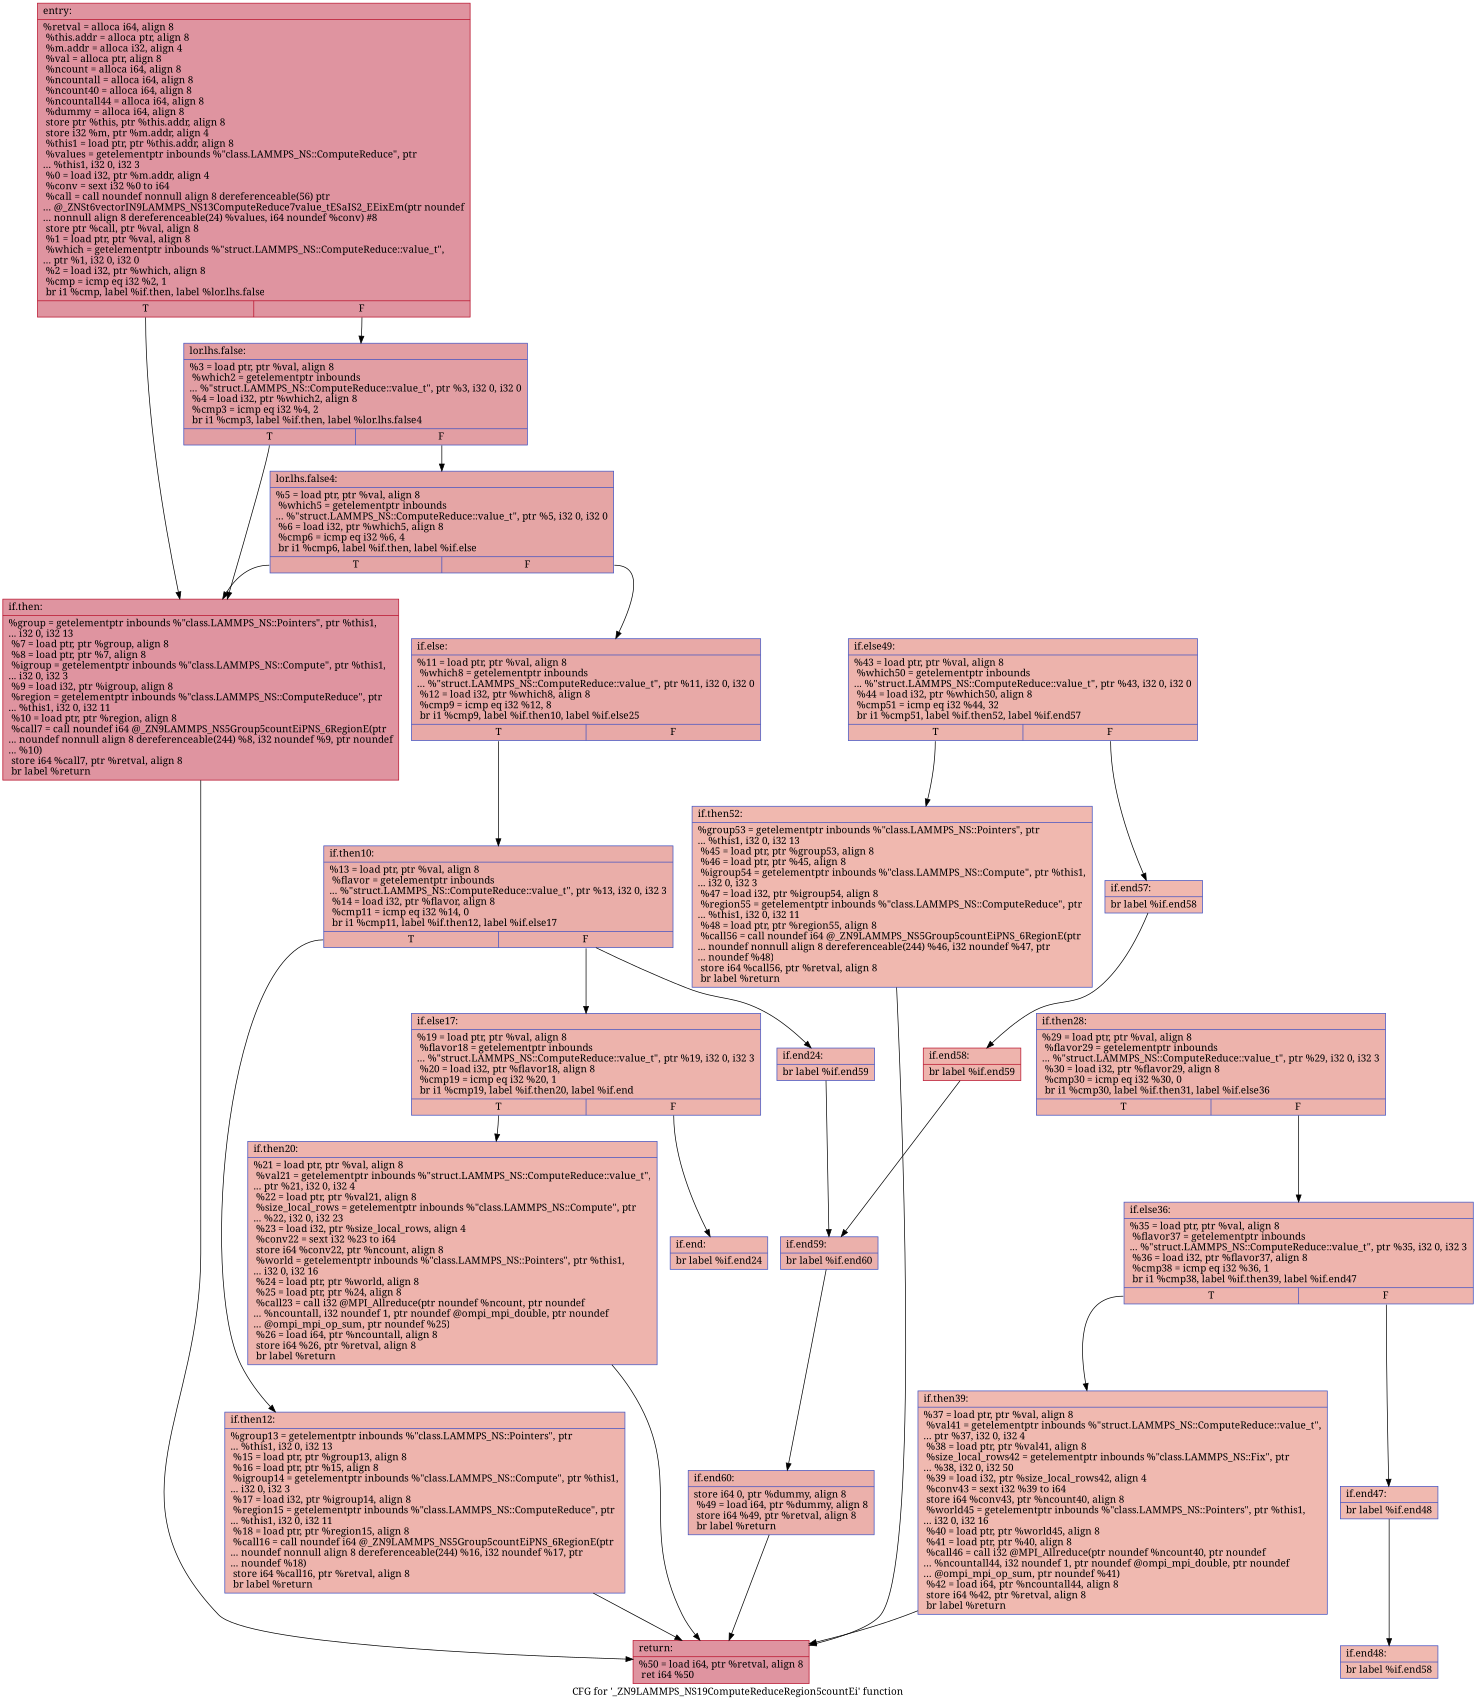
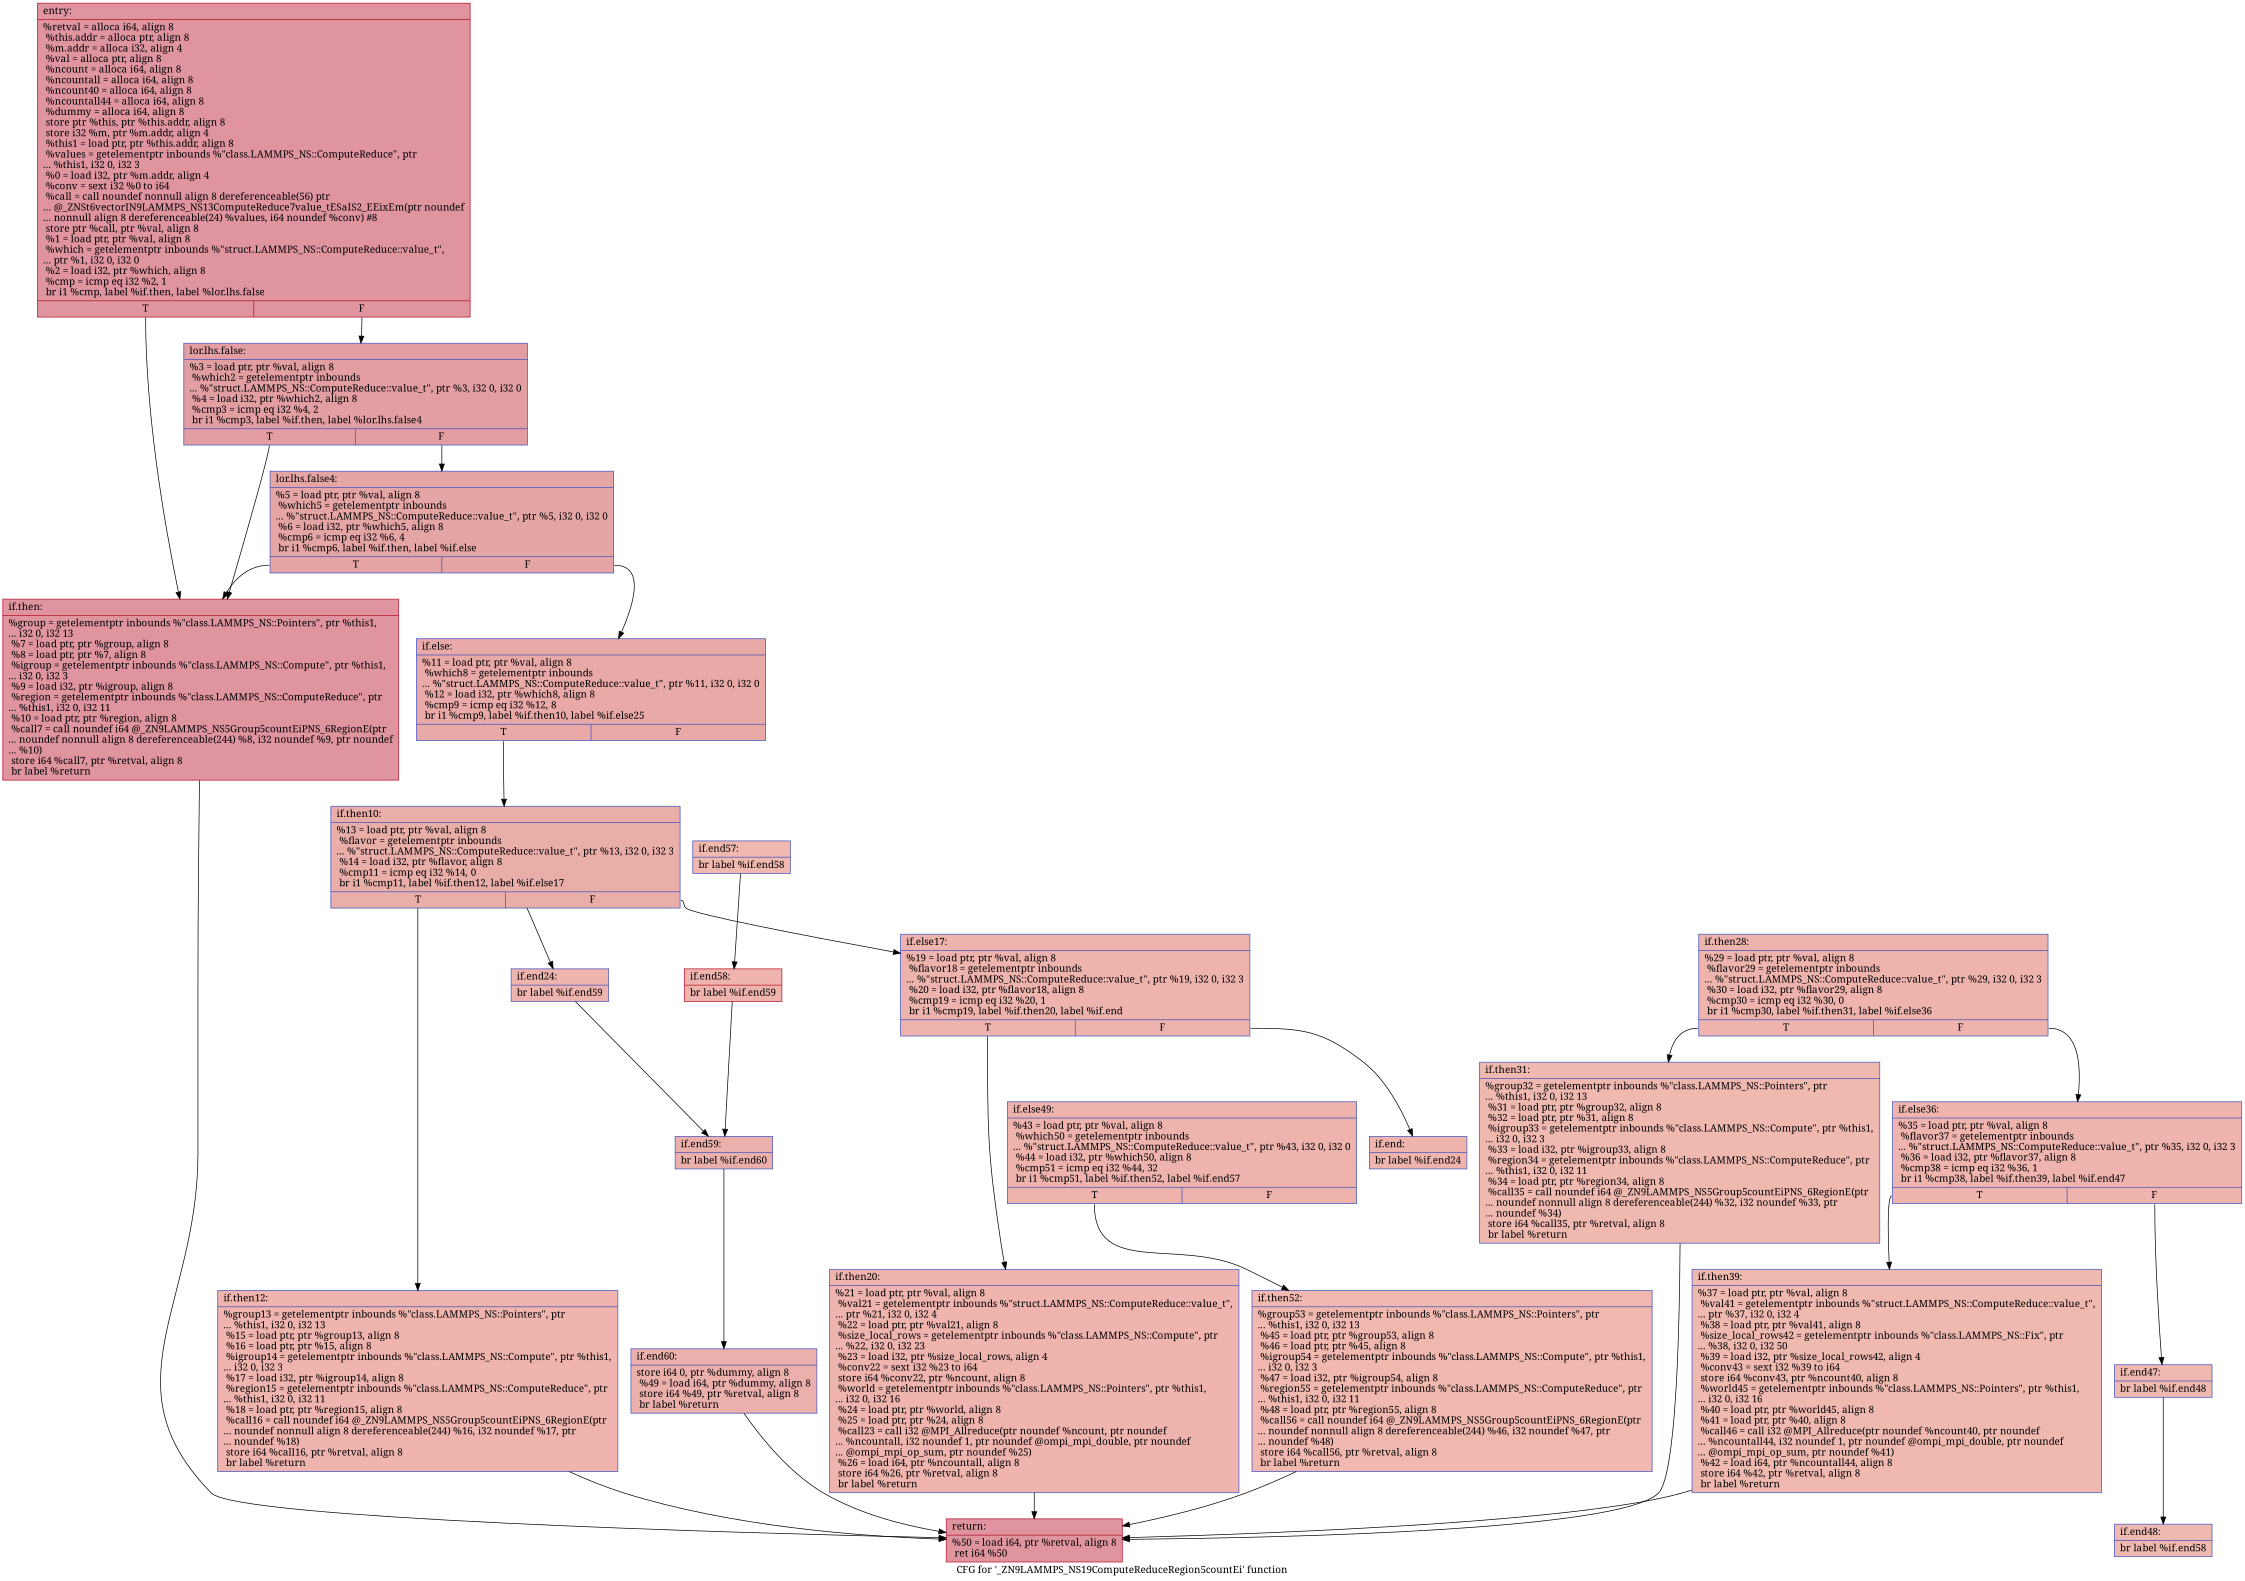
edge "if.else49:" -> "if.end57:": removed
node "if.then31:": added
